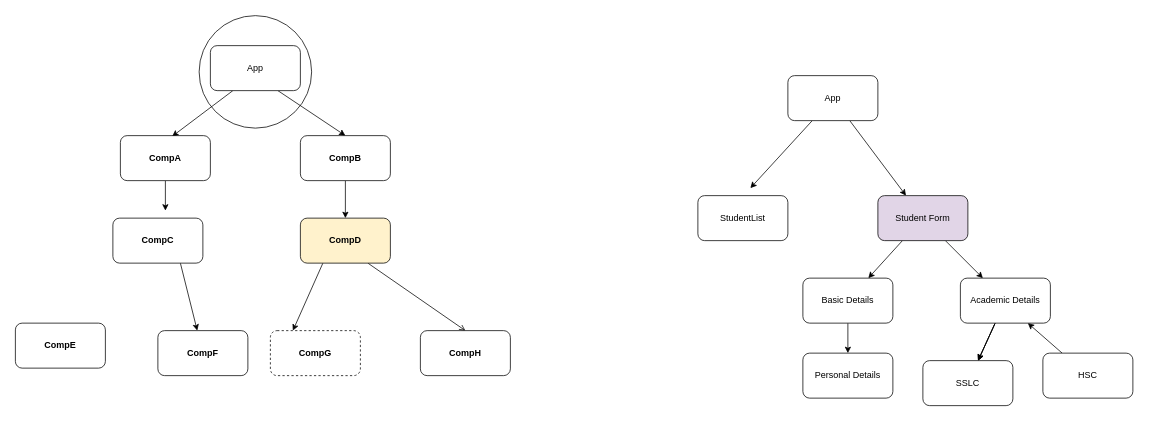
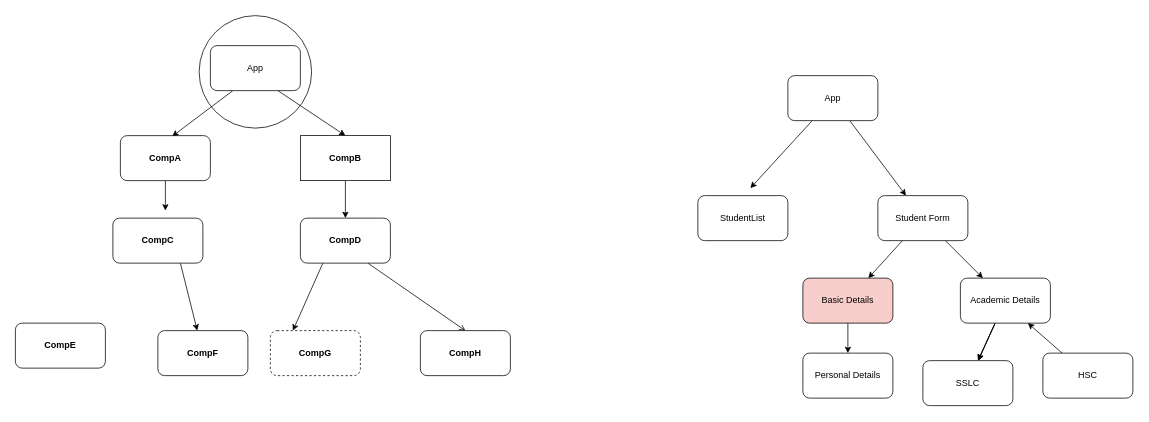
node "CompB": shape rounded rectangle -> rectangle
node "Student Form": fillcolor #e1d5e7 -> #ffffff
node "CompD": fillcolor #fff2cc -> #ffffff
node "Basic Details": fillcolor #ffffff -> #f8cecc
